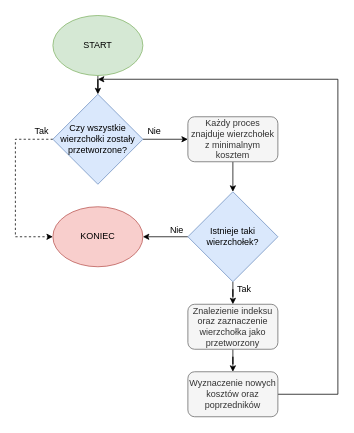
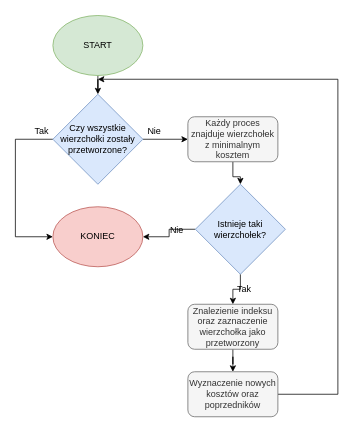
edge "Czy wszystkie wierzchołki zostały przetworzone?" -> "KONIEC": style dashed -> solid
node "Istnieje taki wierzchołek?": moved (233, 237) -> (240, 229)
